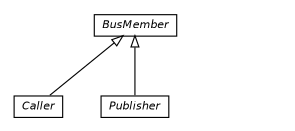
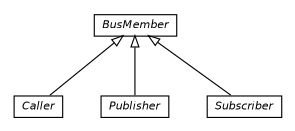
node "Subscriber": added
